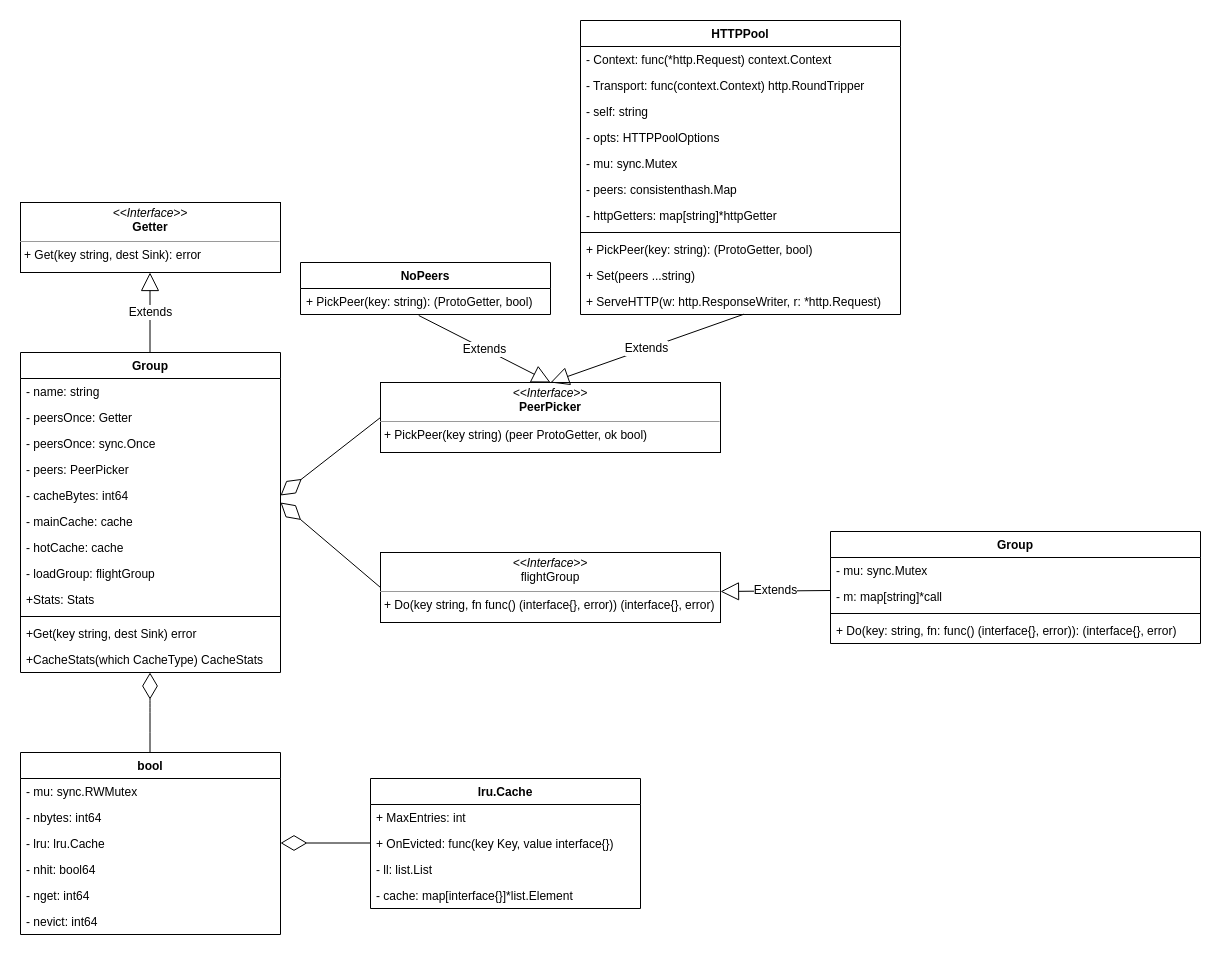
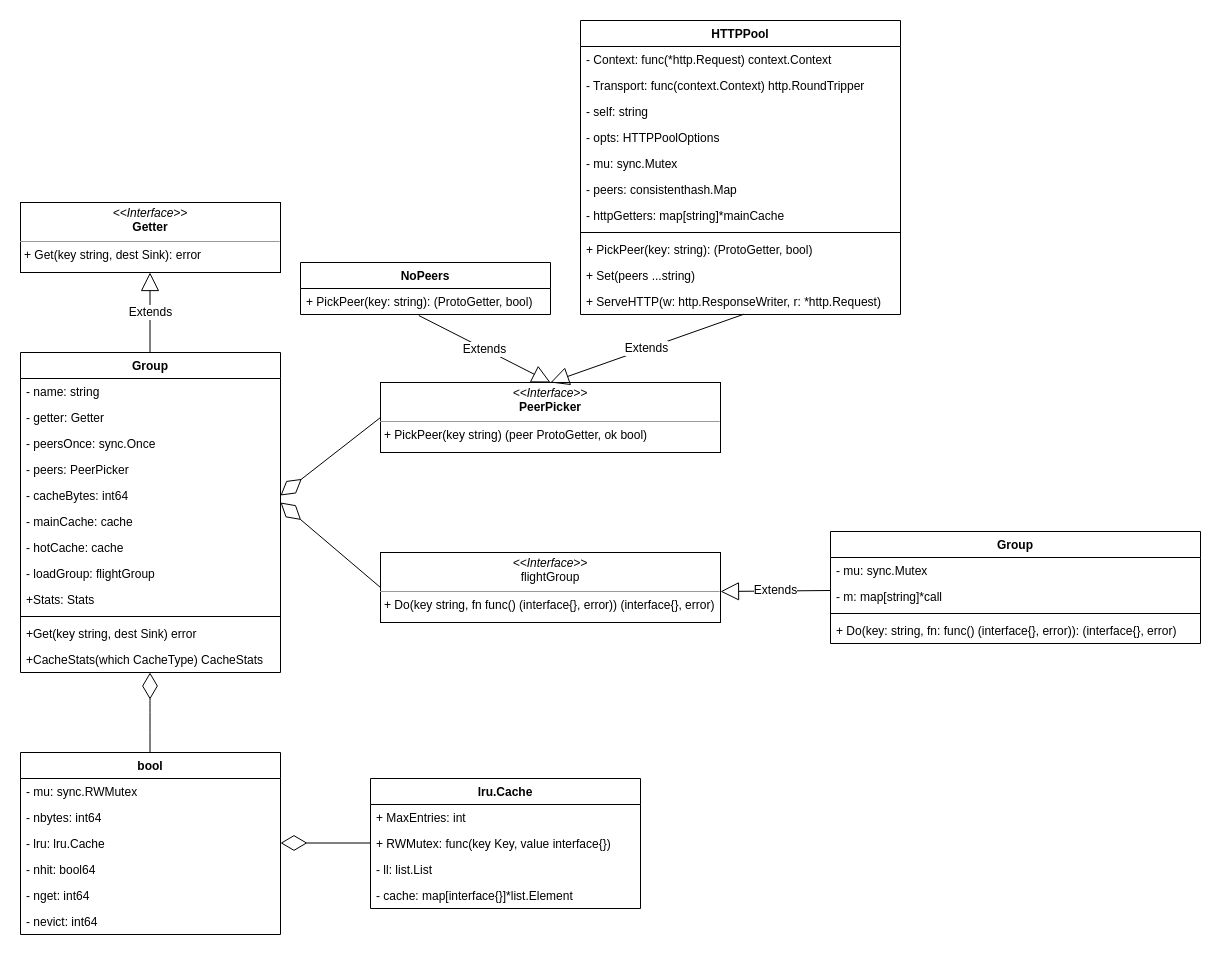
node "- httpGetters: map[string]*httpGetter": label "- httpGetters: map[string]*httpGetter" -> "- httpGetters: map[string]*mainCache"
node "- peersOnce: Getter": label "- peersOnce: Getter" -> "- getter: Getter"
node "+ OnEvicted: func(key Key, value interface{})": label "+ OnEvicted: func(key Key, value interface{})" -> "+ RWMutex: func(key Key, value interface{})"
